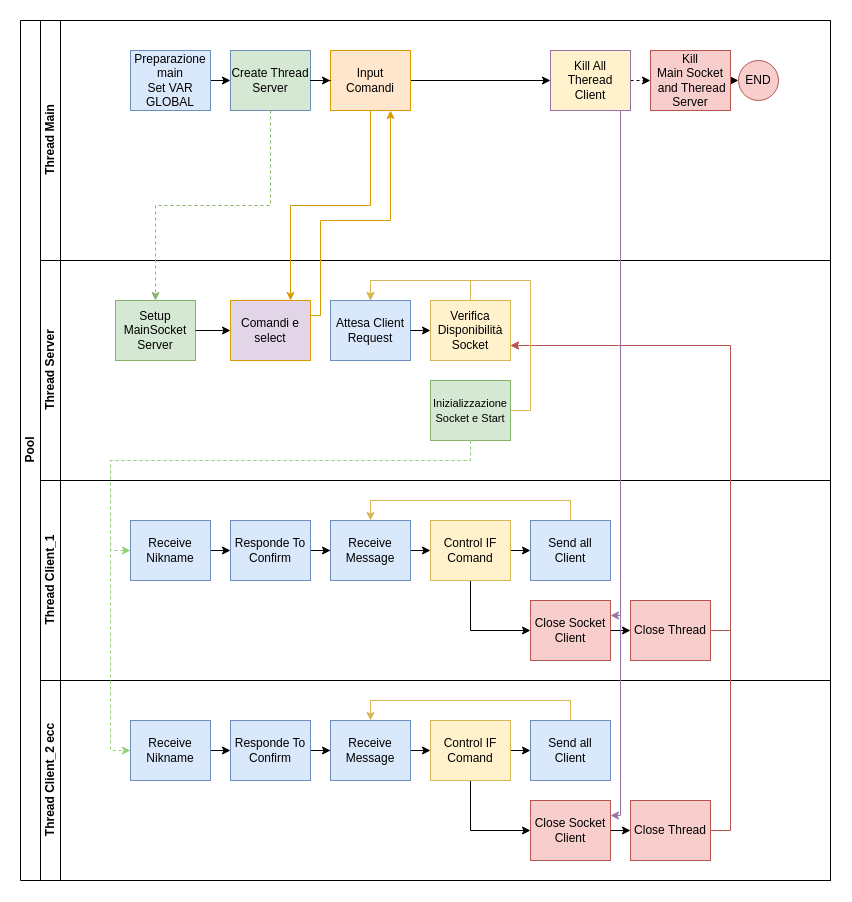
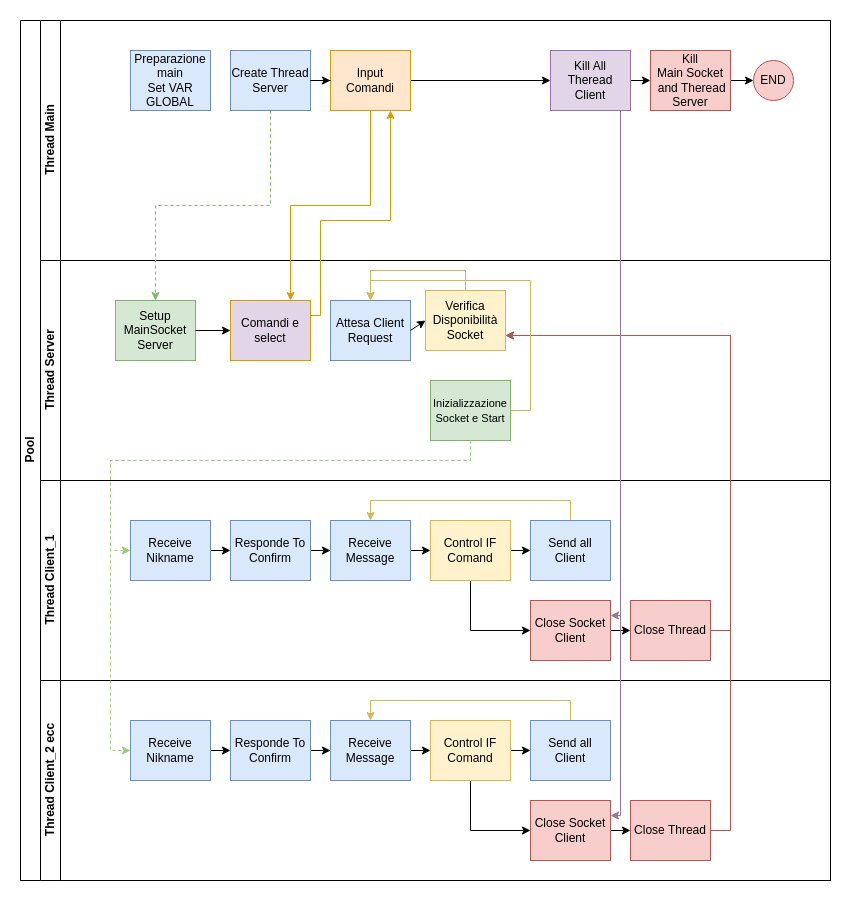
edge "Preparazione main Set VAR GLOBAL" -> "Create Thread Server": removed
node "Create Thread Server": fillcolor #d5e8d4 -> #dae8fc
node "Kill All Theread Client": fillcolor #fff2cc -> #e1d5e7
edge "Kill All Theread Client" -> "Kill Main Socket and Theread Server": style dashed -> solid
node "END": moved (759, 81) -> (774, 81)
node "Verifica Disponibilità Socket": moved (471, 331) -> (466, 321)
